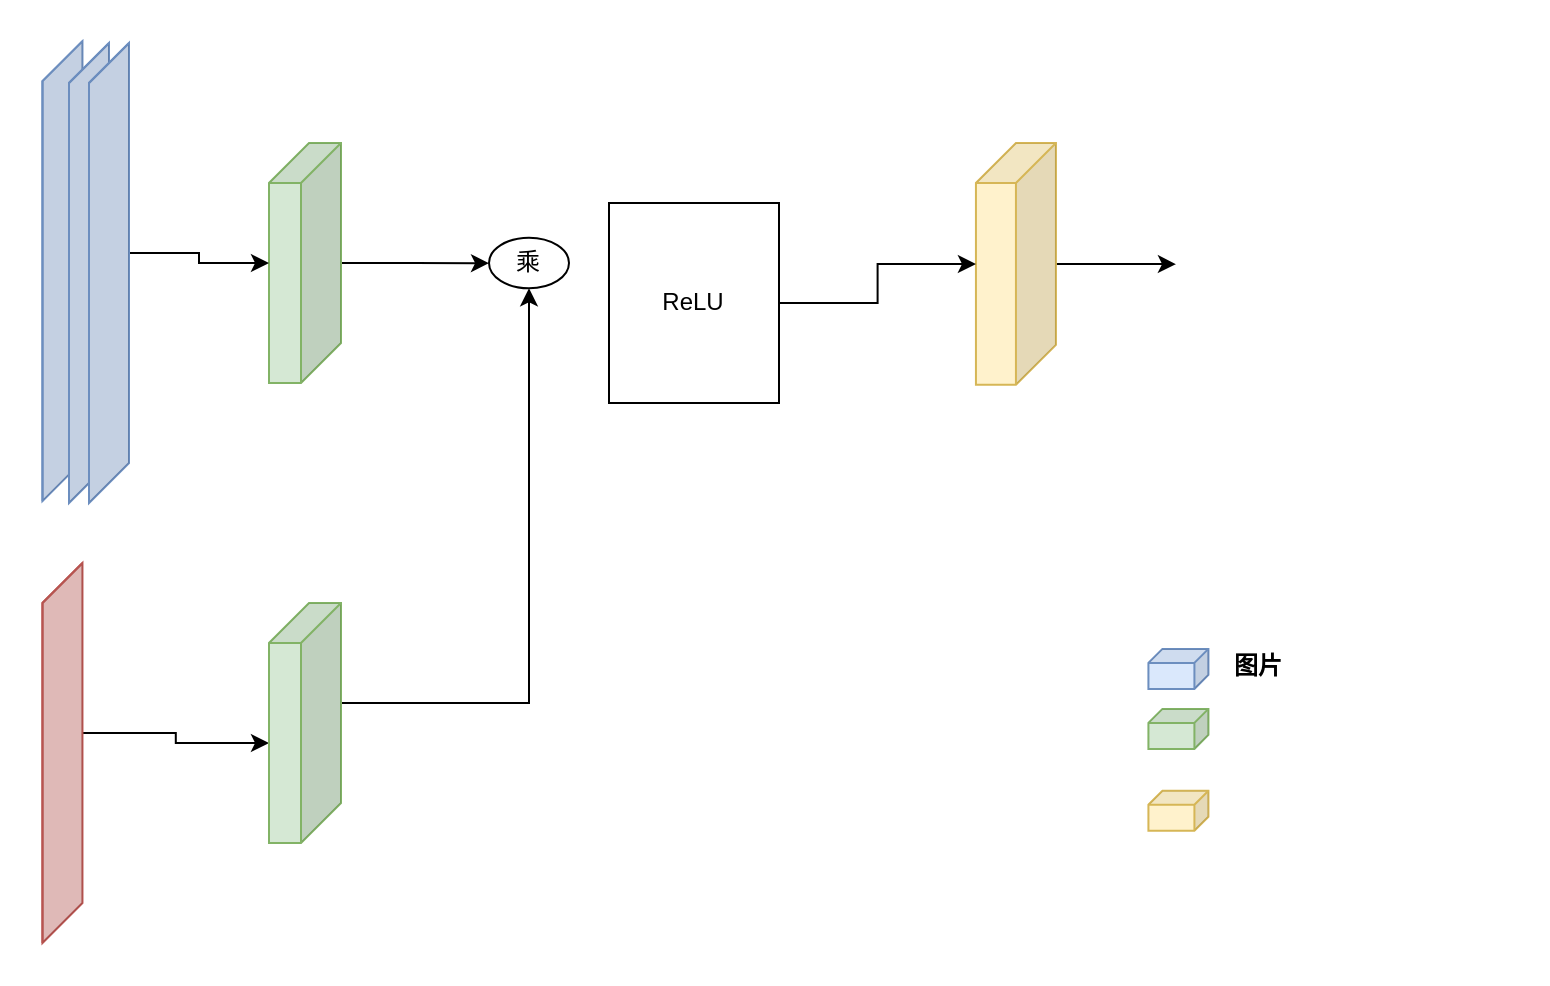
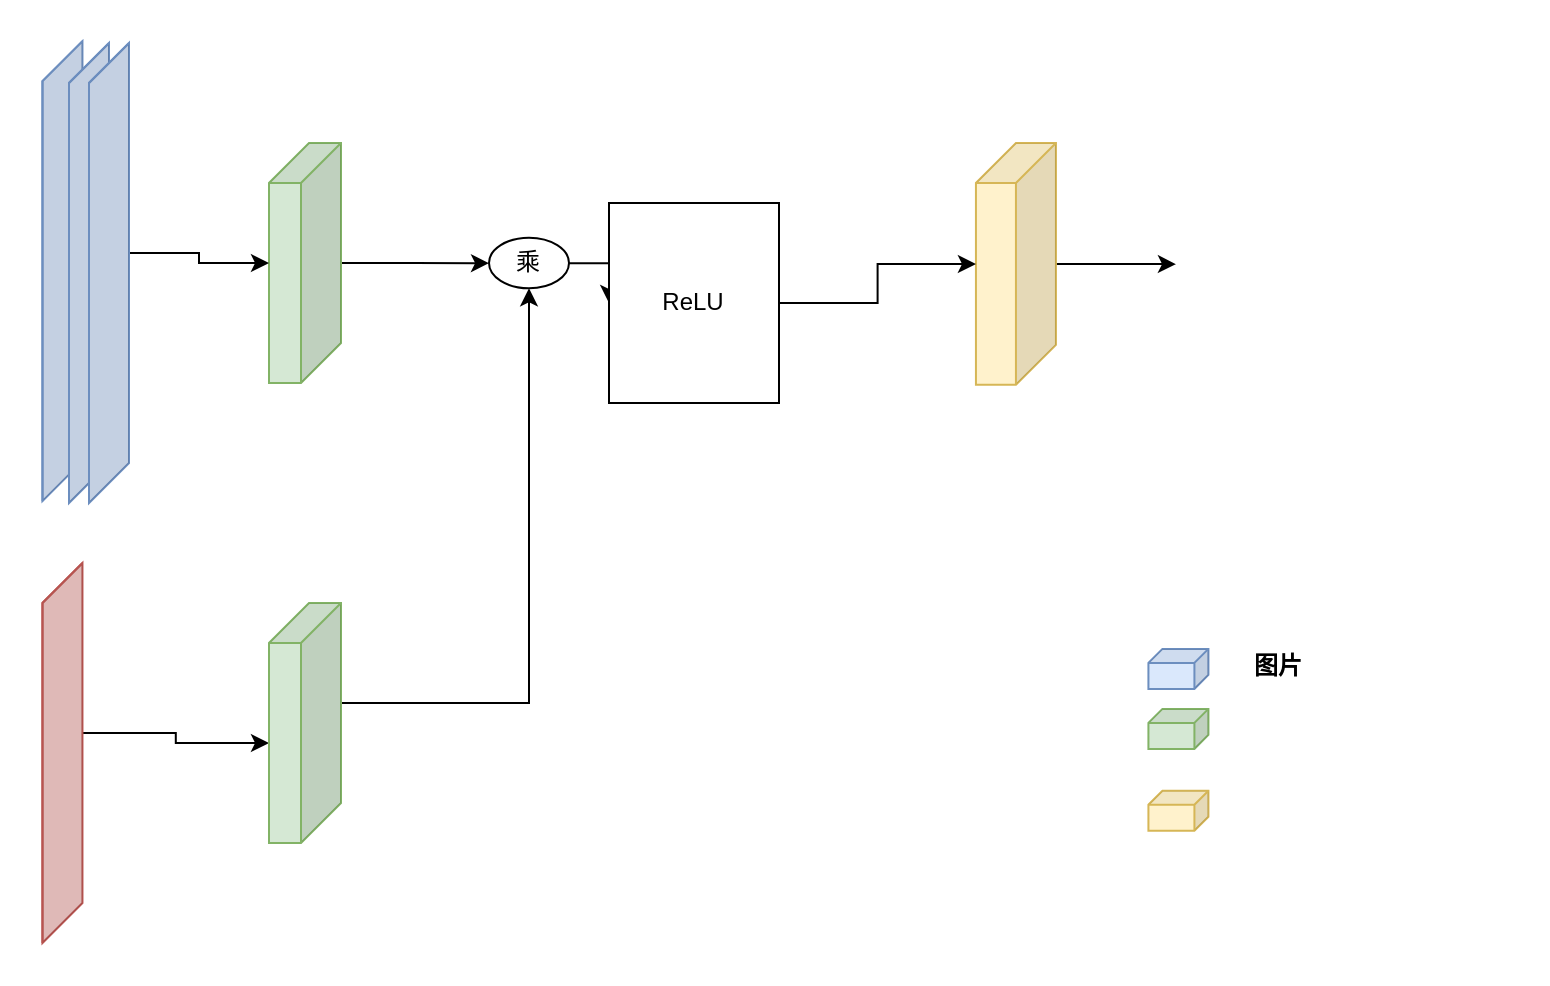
edge "乘" -> "ReLU": added
node "图片": moved (1368, 667) -> (1388, 667)
